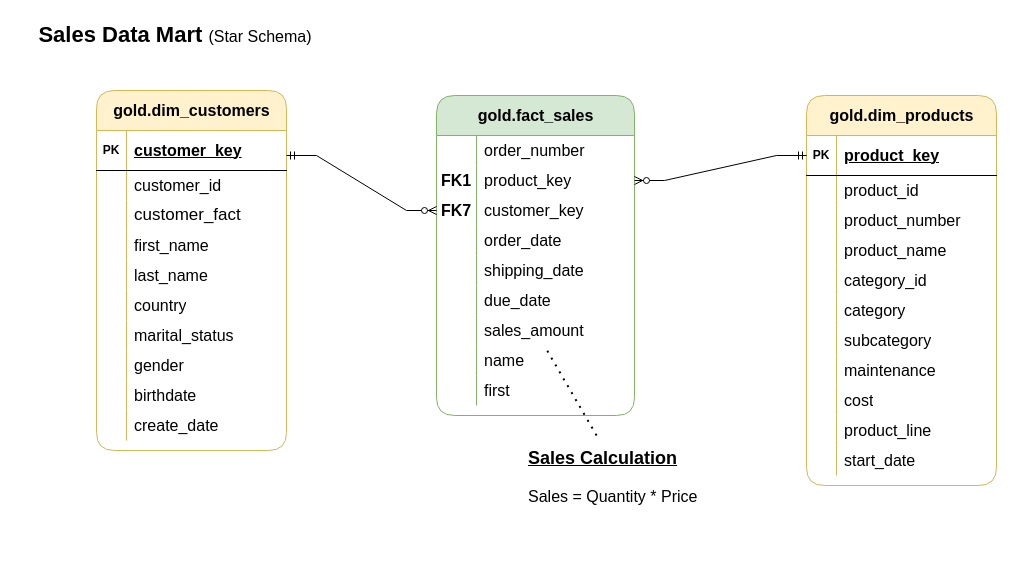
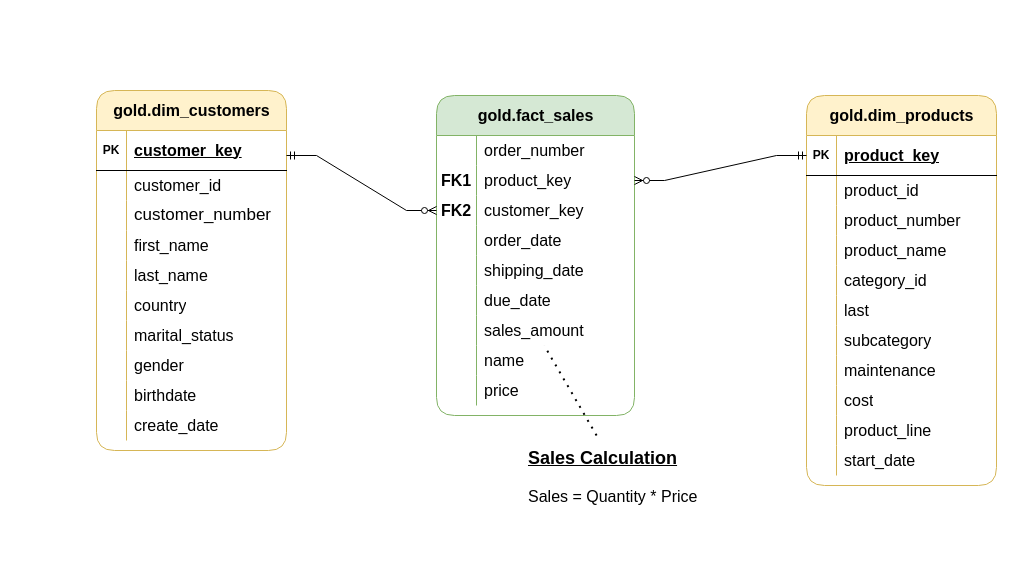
node "Sales Data Mart (Star Schema)": removed
node "FK7": label "FK7" -> "FK2"
node "customer_fact": label "customer_fact" -> "customer_number"
node "category": label "category" -> "last"
node "first": label "first" -> "price"
